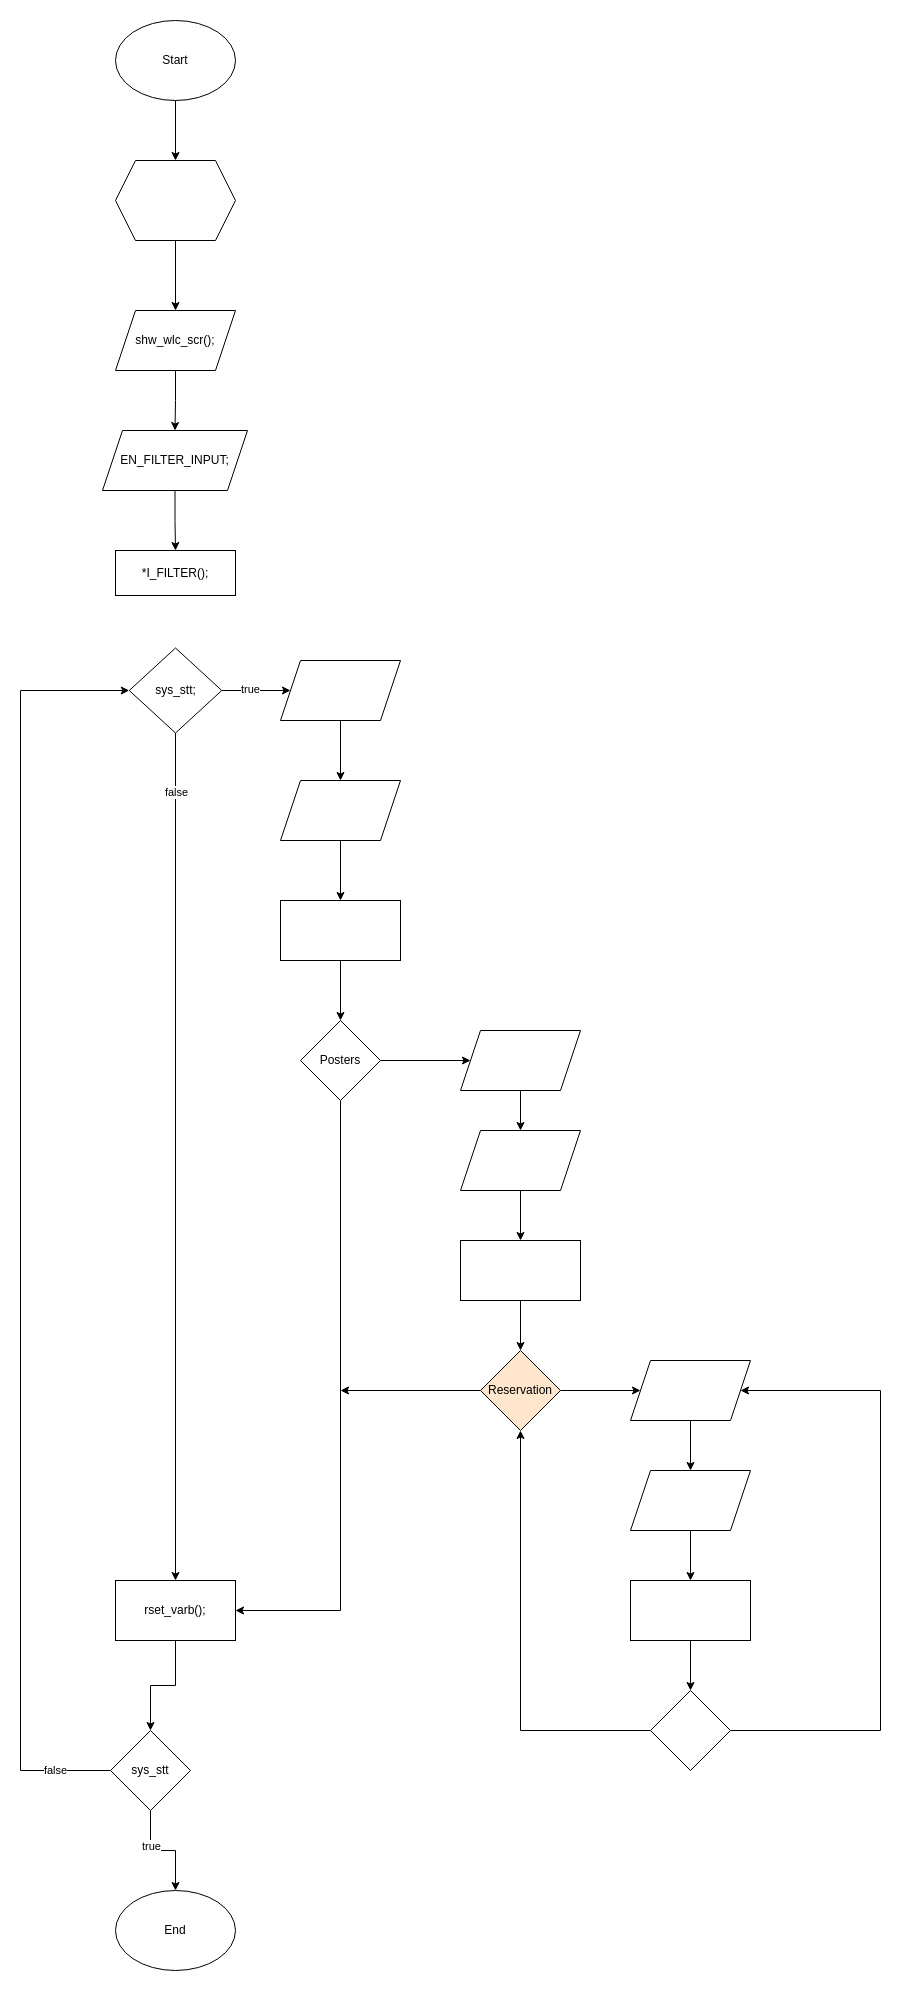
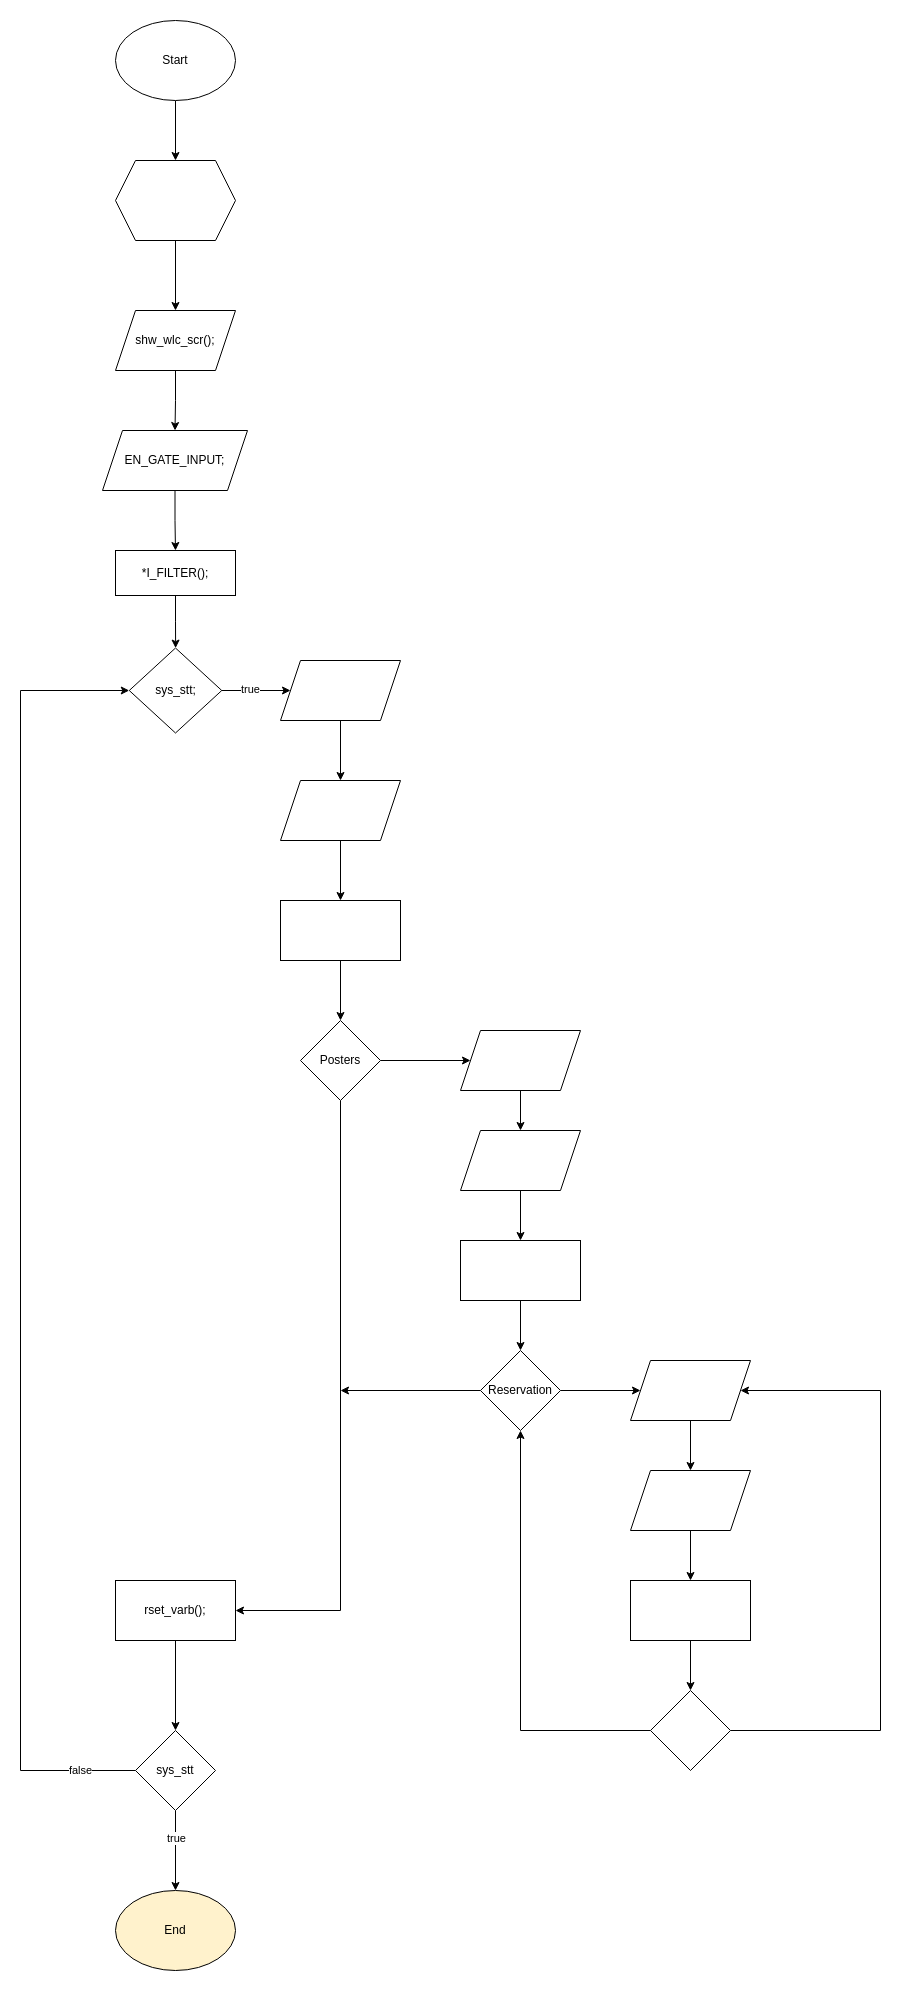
node "EN_FILTER_INPUT;": label "EN_FILTER_INPUT;" -> "EN_GATE_INPUT;"
edge "*I_FILTER();" -> "sys_stt;": added
edge "sys_stt;" -> "rset_varb();": removed, label "false"
node "Reservation": fillcolor #ffe6cc -> #ffffff
node "sys_stt": moved (151, 1771) -> (176, 1771)
node "End": fillcolor #ffffff -> #fff2cc
